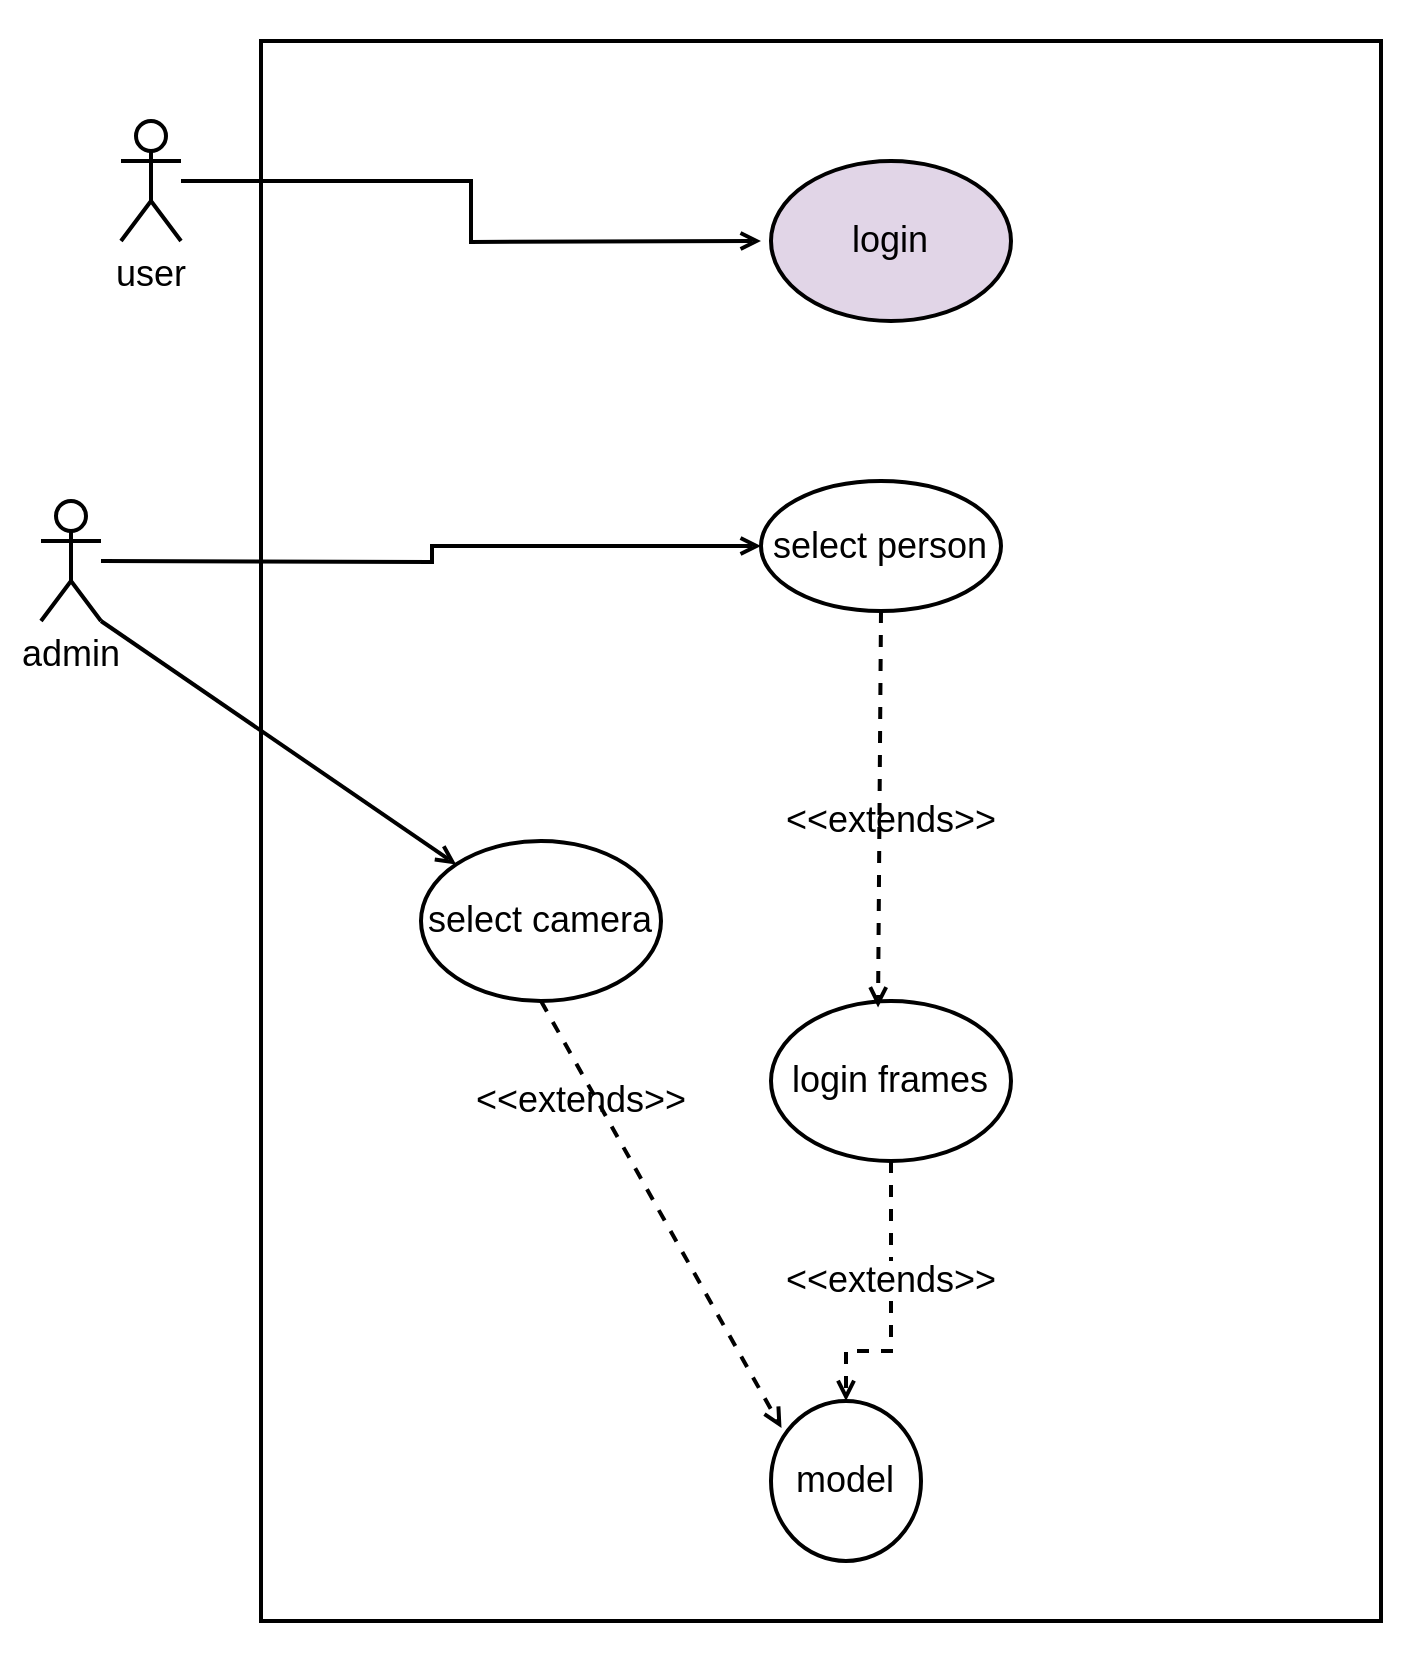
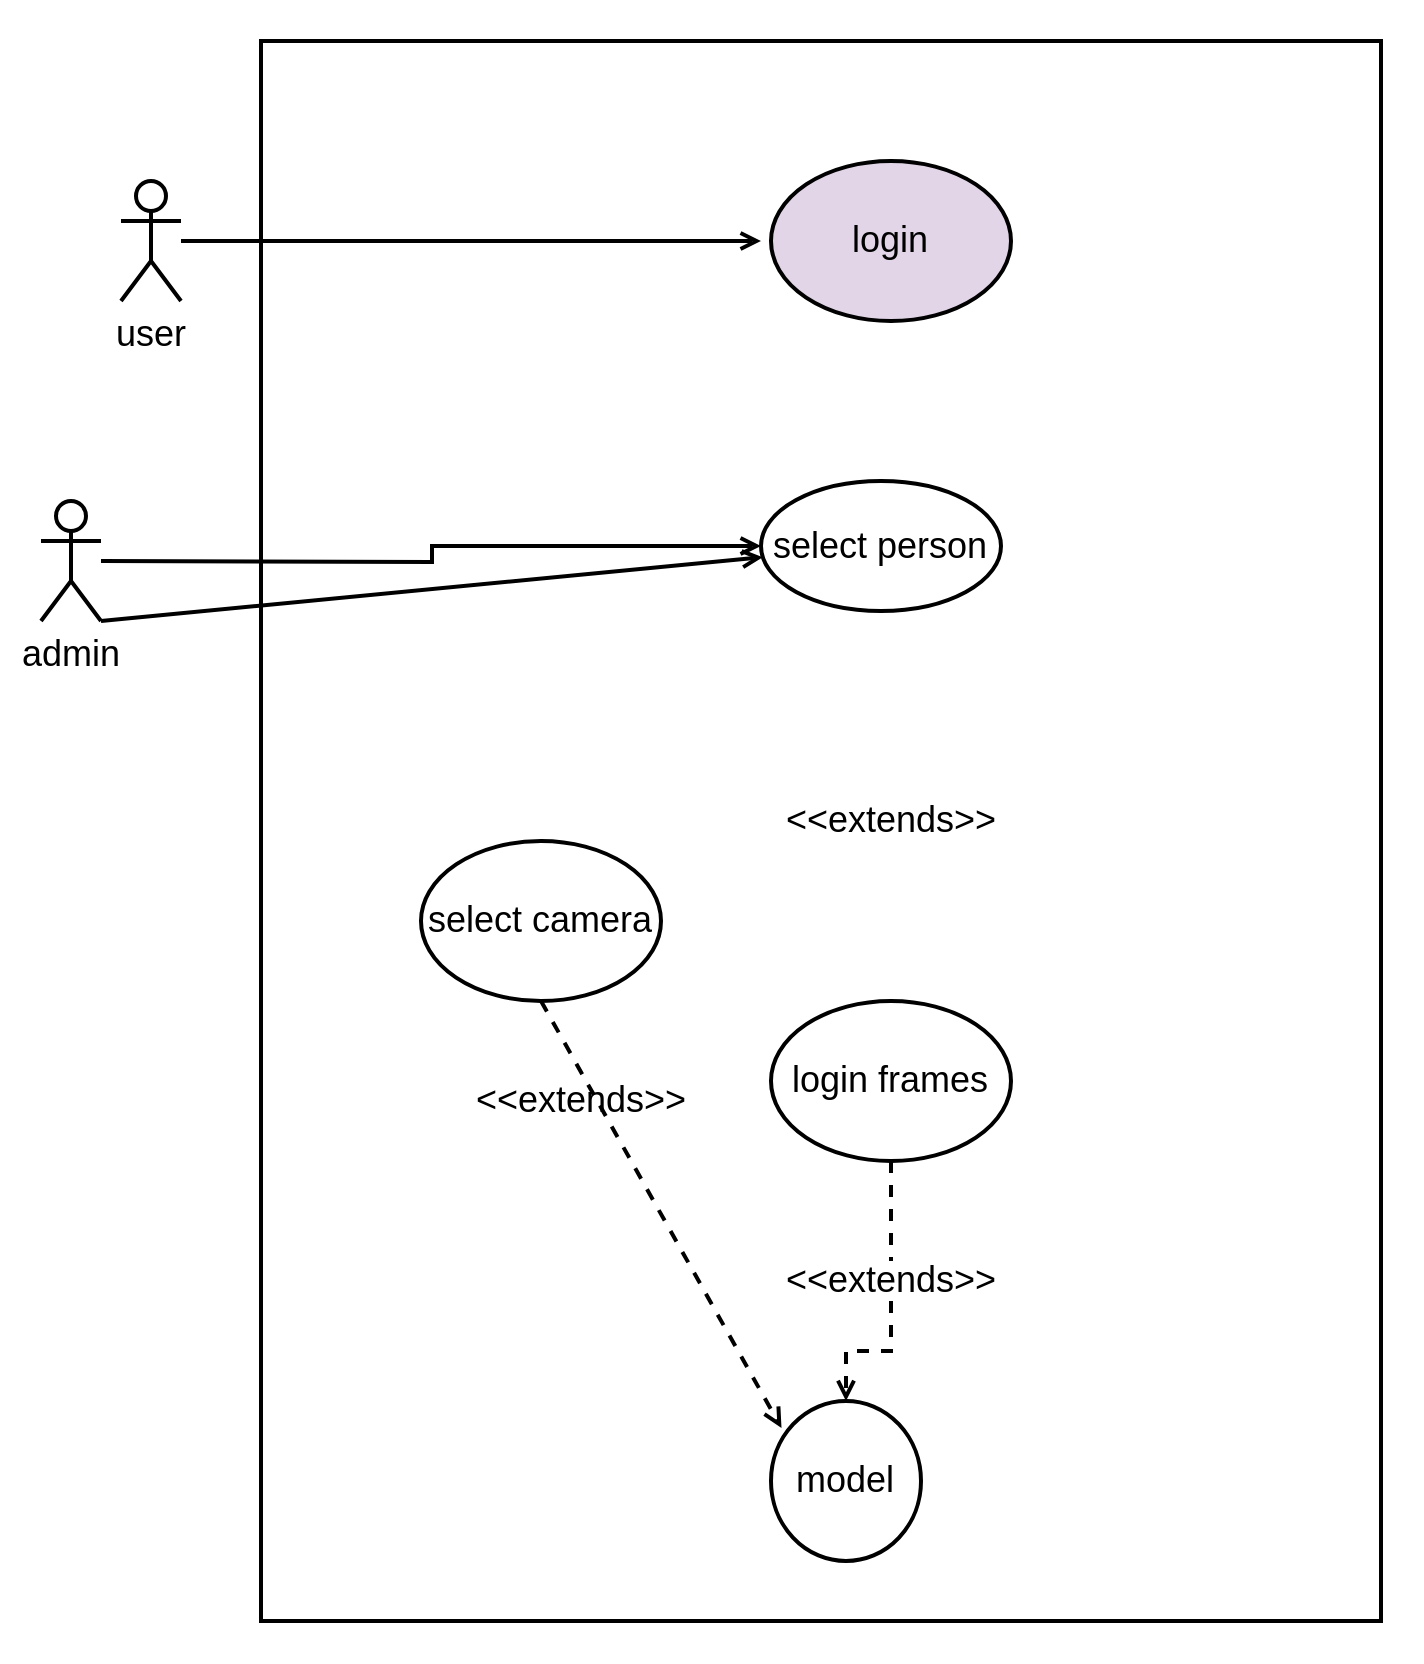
node "user": moved (151, 181) -> (151, 241)
edge "select person" -> "login frames": removed
edge "admin" -> "select camera": now "admin" -> "select person"
